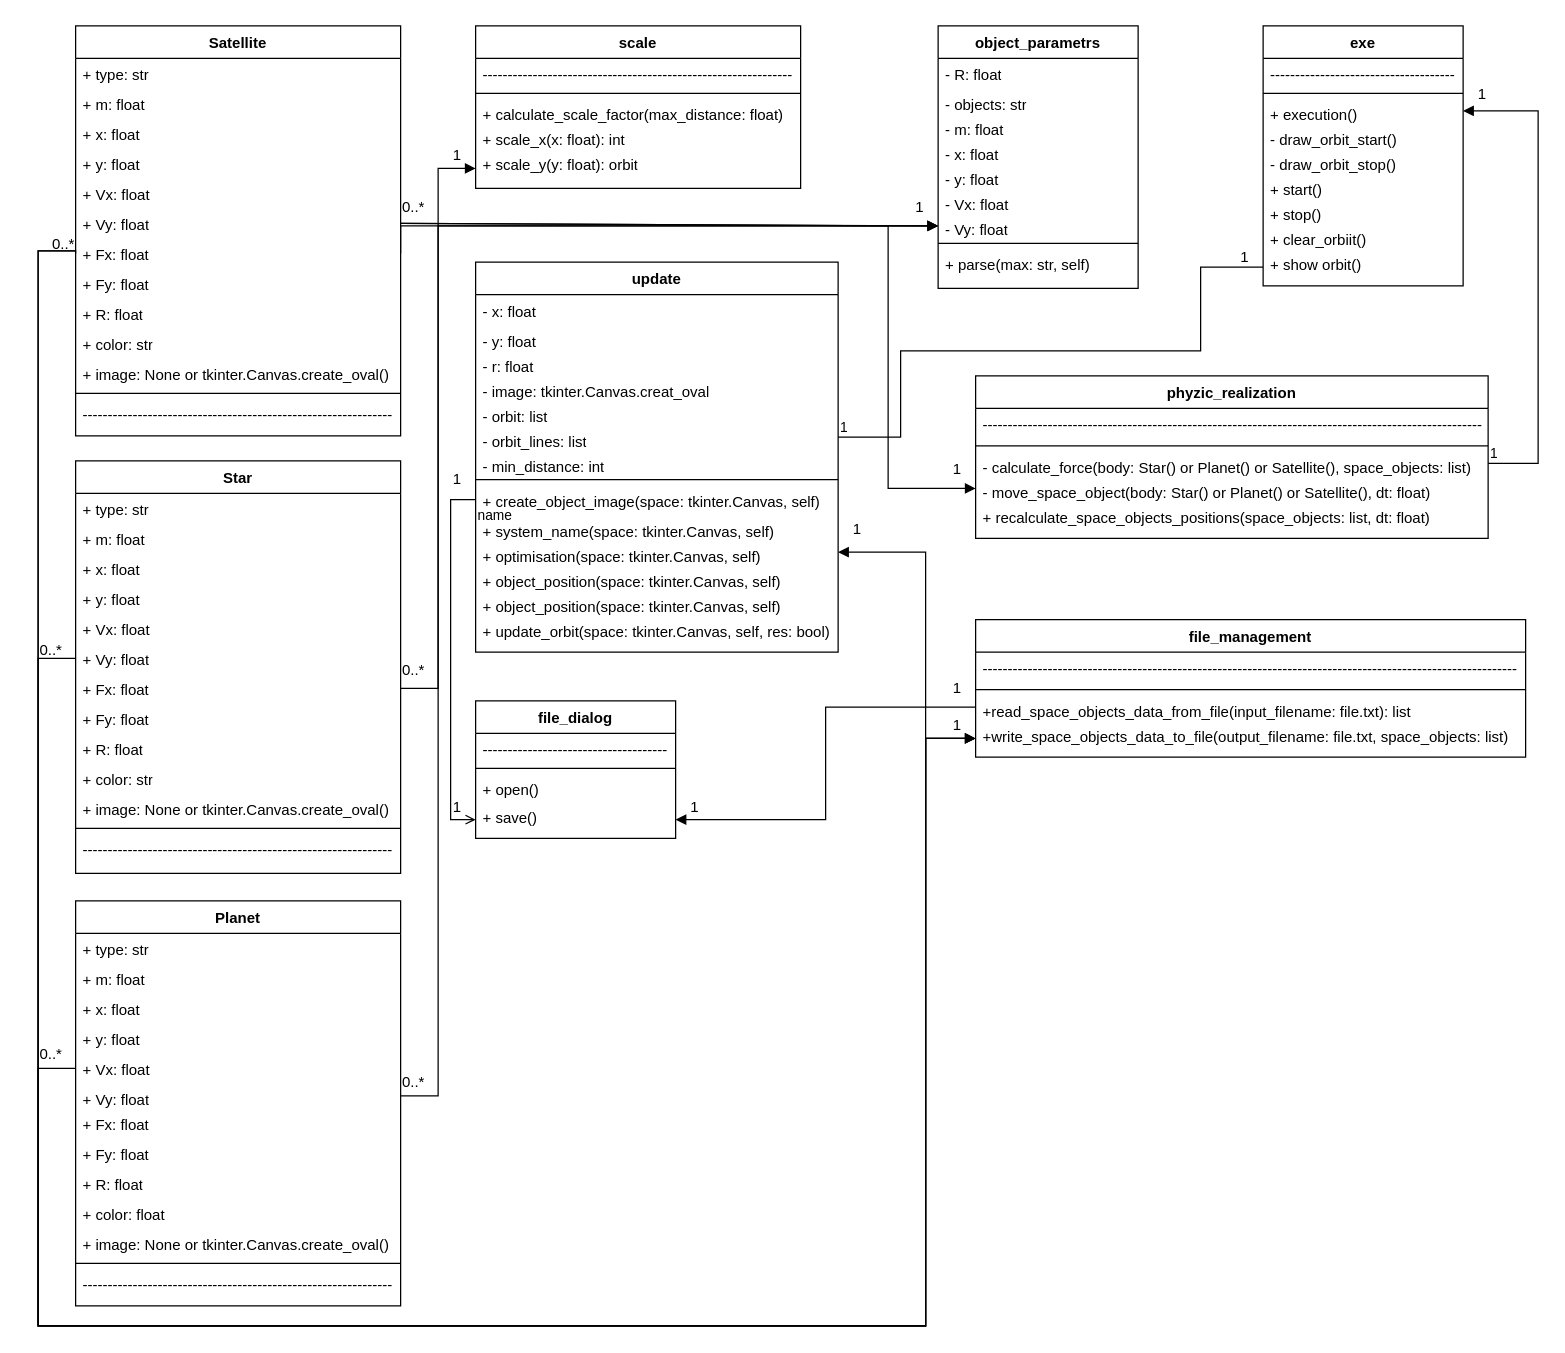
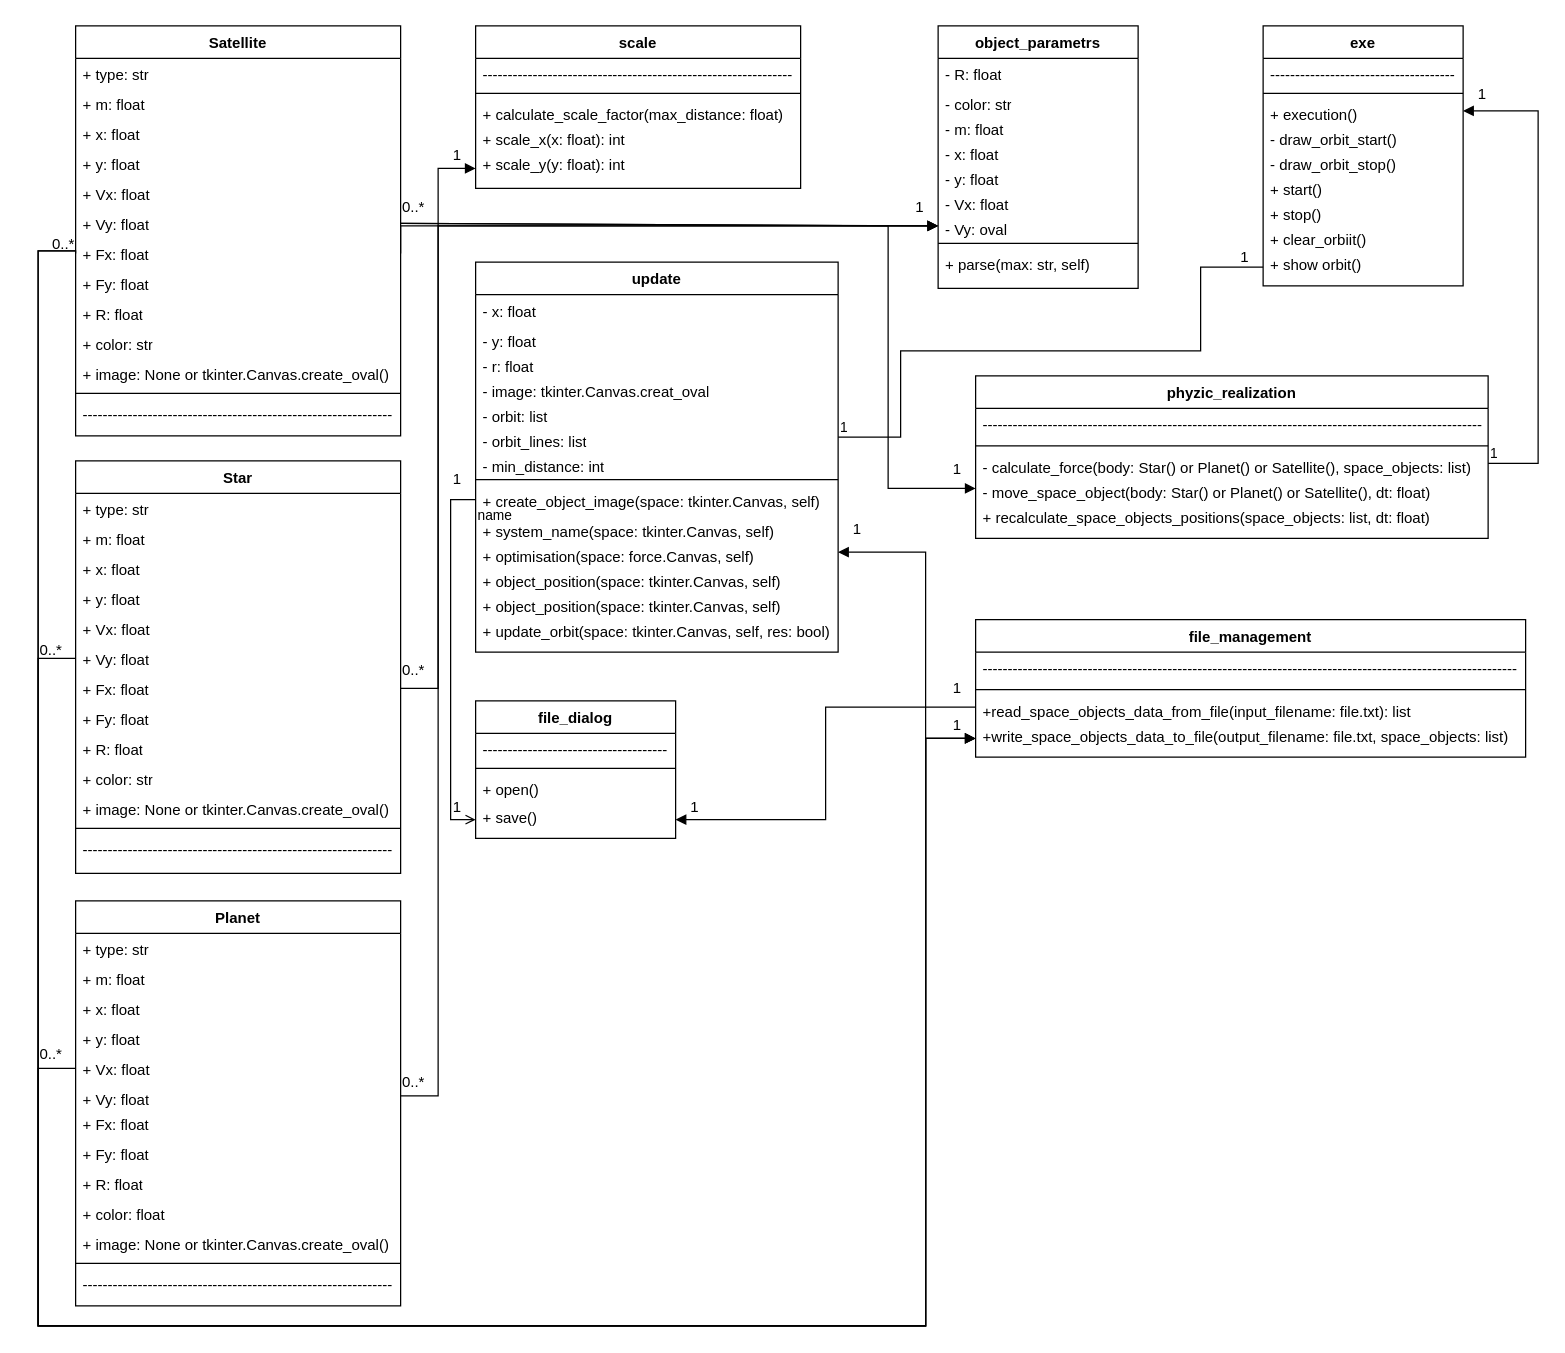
node "- objects: str": label "- objects: str" -> "- color: str"
node "+ scale_y(y: float): orbit": label "+ scale_y(y: float): orbit" -> "+ scale_y(y: float): int"
node "- Vy: float": label "- Vy: float" -> "- Vy: oval"
node "+ optimisation(space: tkinter.Canvas, self)": label "+ optimisation(space: tkinter.Canvas, self)" -> "+ optimisation(space: force.Canvas, self)"
